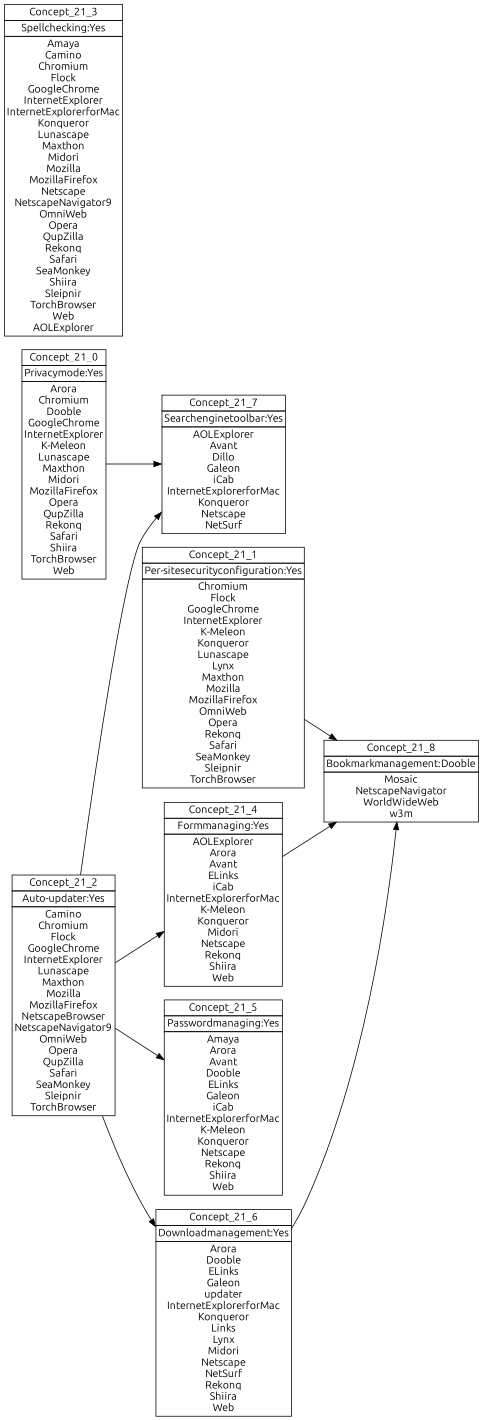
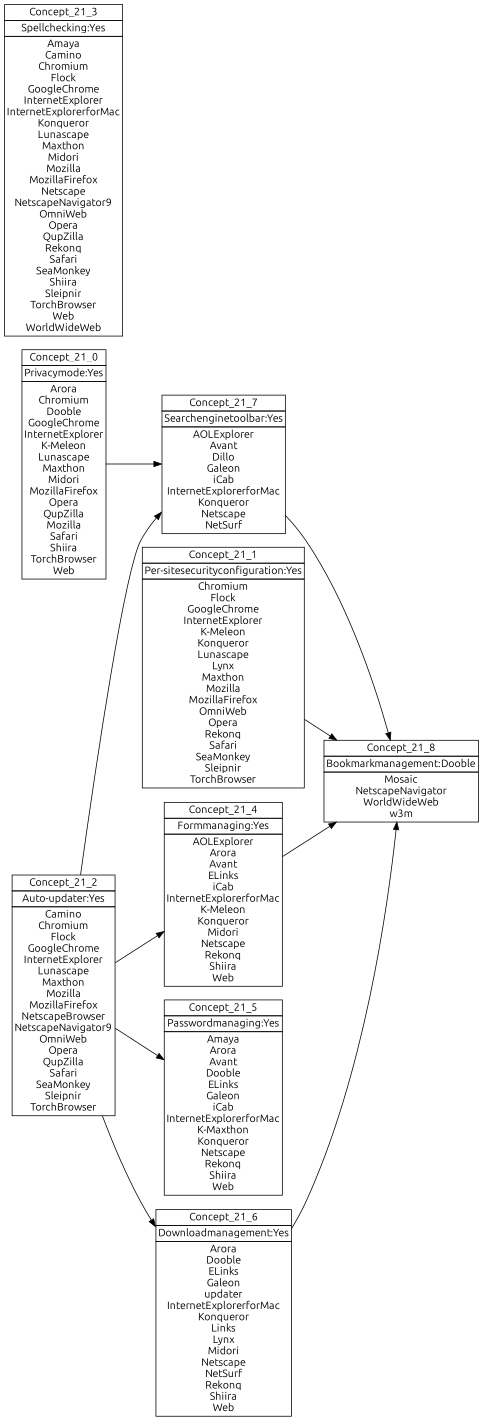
node "Concept_21_3": text "AOLExplorer" -> "WorldWideWeb"
node "Concept_21_0": text "Rekonq" -> "Mozilla"
edge "Concept_21_7" -> "Concept_21_8": added
node "Concept_21_5": text "K-Meleon" -> "K-Maxthon"
